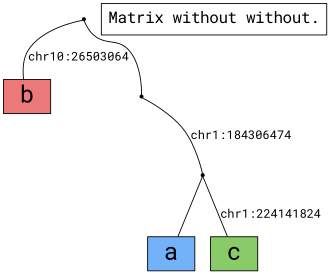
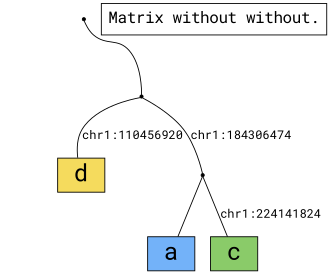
node "b": removed
node "d": added
